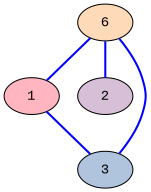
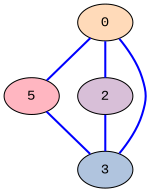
node "6": label "6" -> "0"
node "1": label "1" -> "5"
edge "2" -- "3": added
